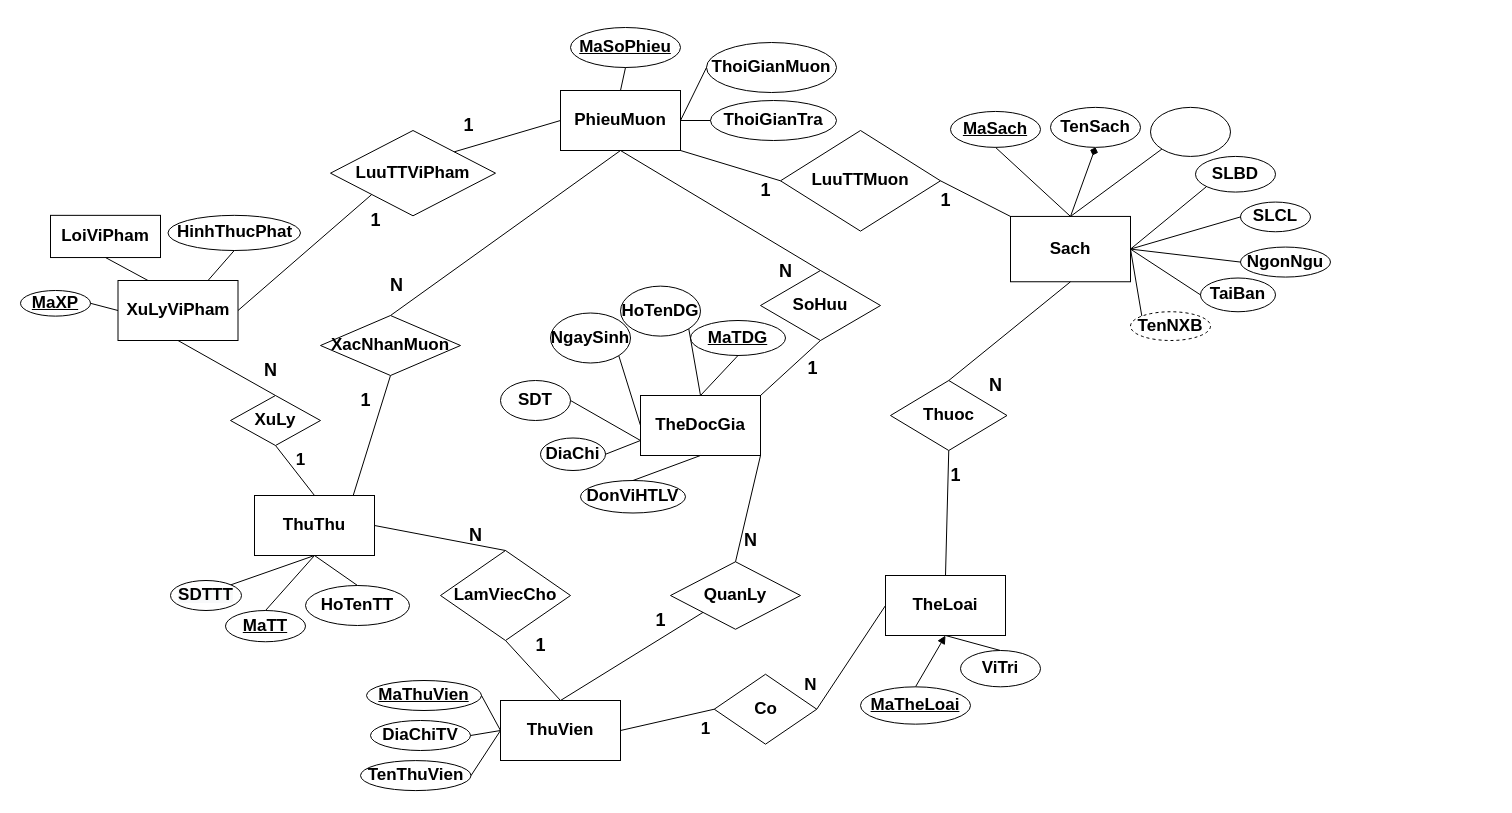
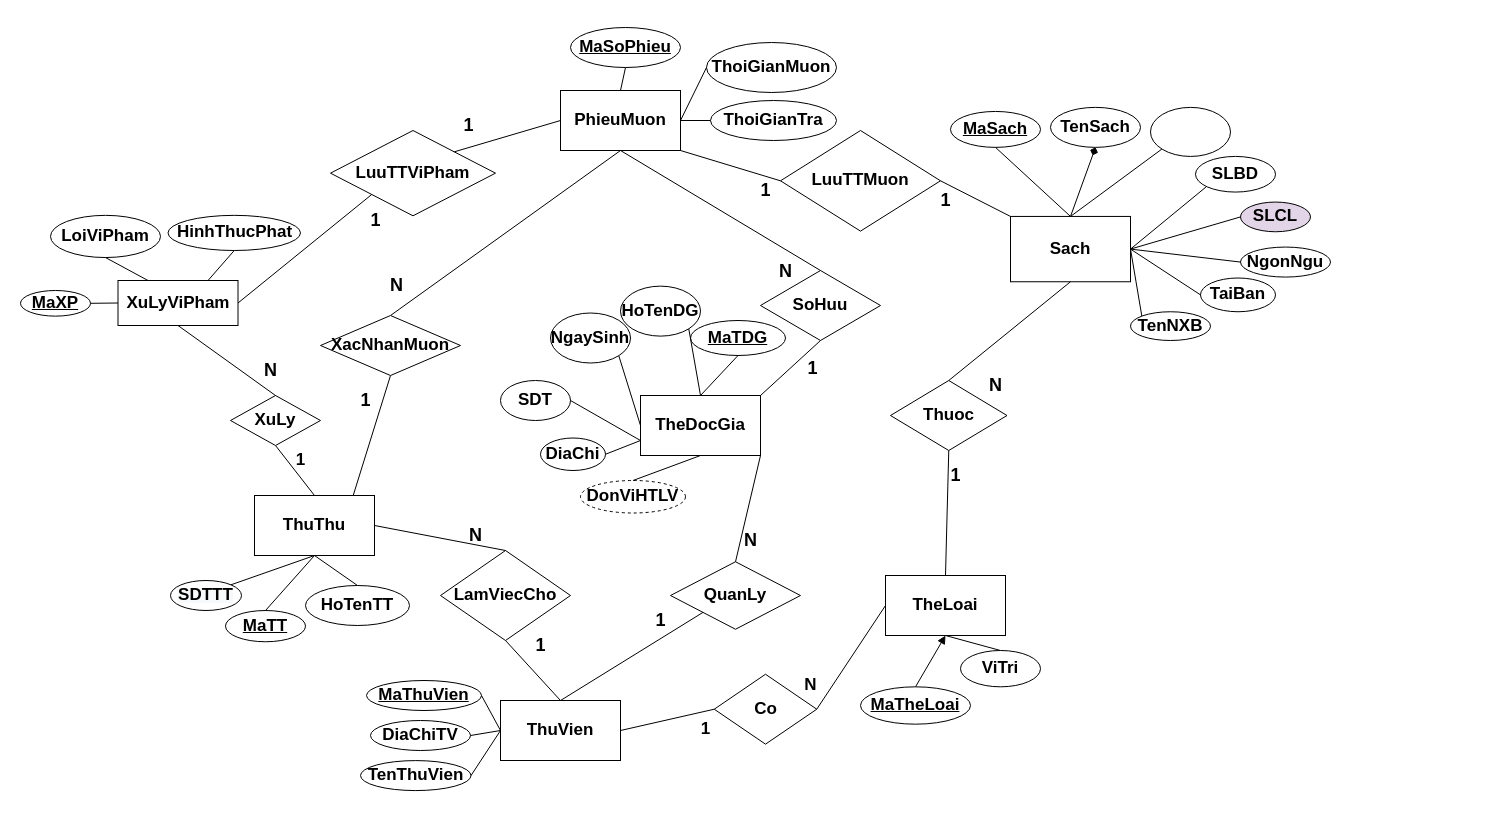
node "SLCL": fillcolor #ffffff -> #e1d5e7
node "LoiViPham": shape rectangle -> ellipse
node "XuLyViPham": size 120x60 -> 120x45
node "TenNXB": style dashed -> solid
node "DonViHTLV": style solid -> dashed
